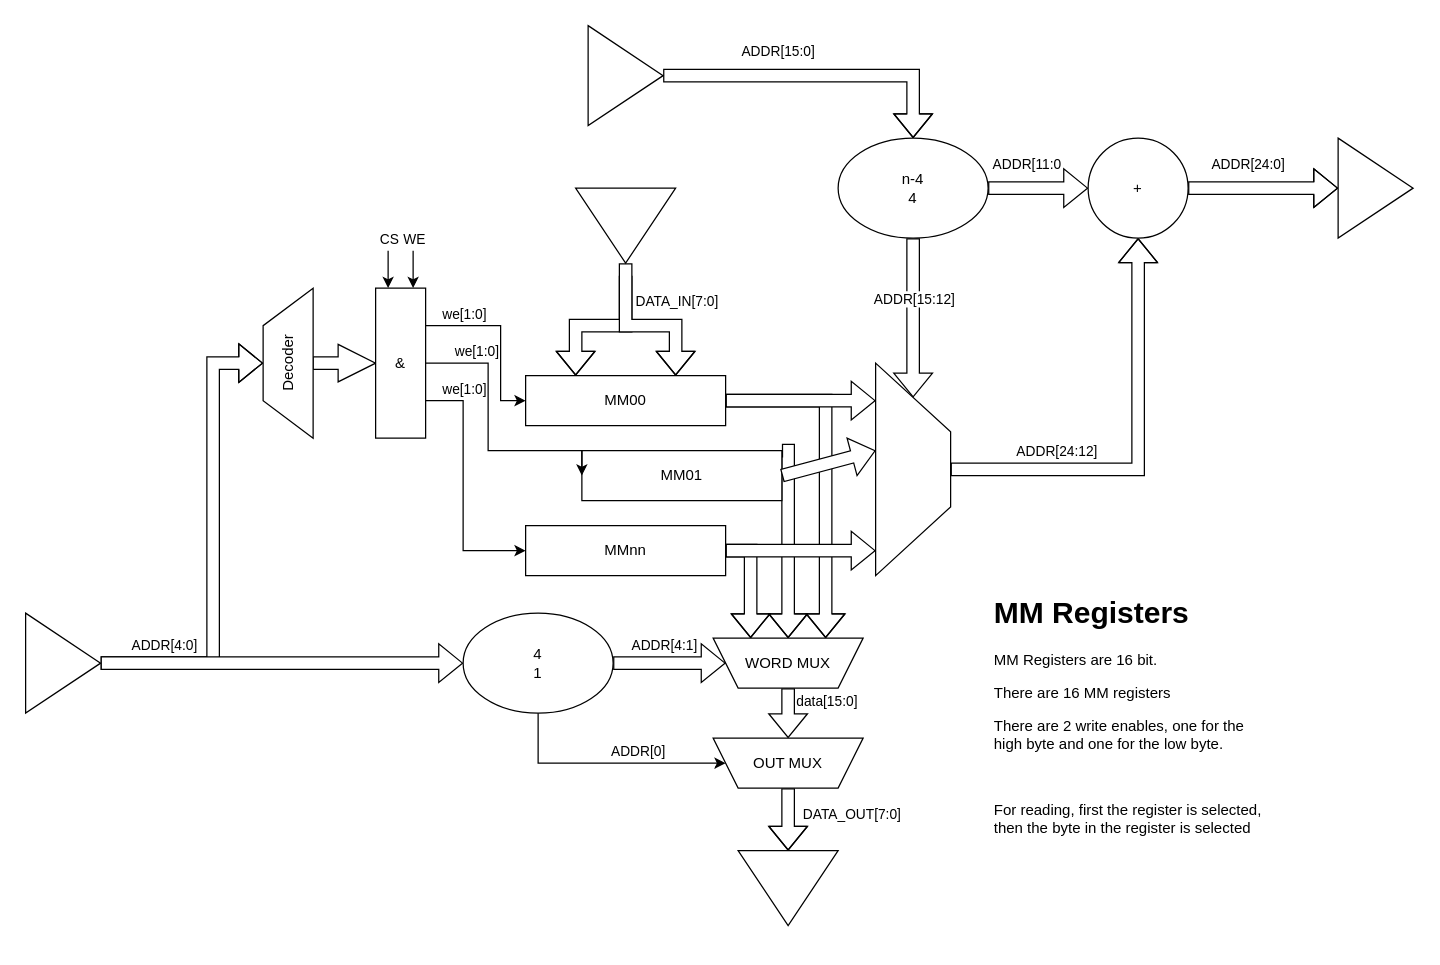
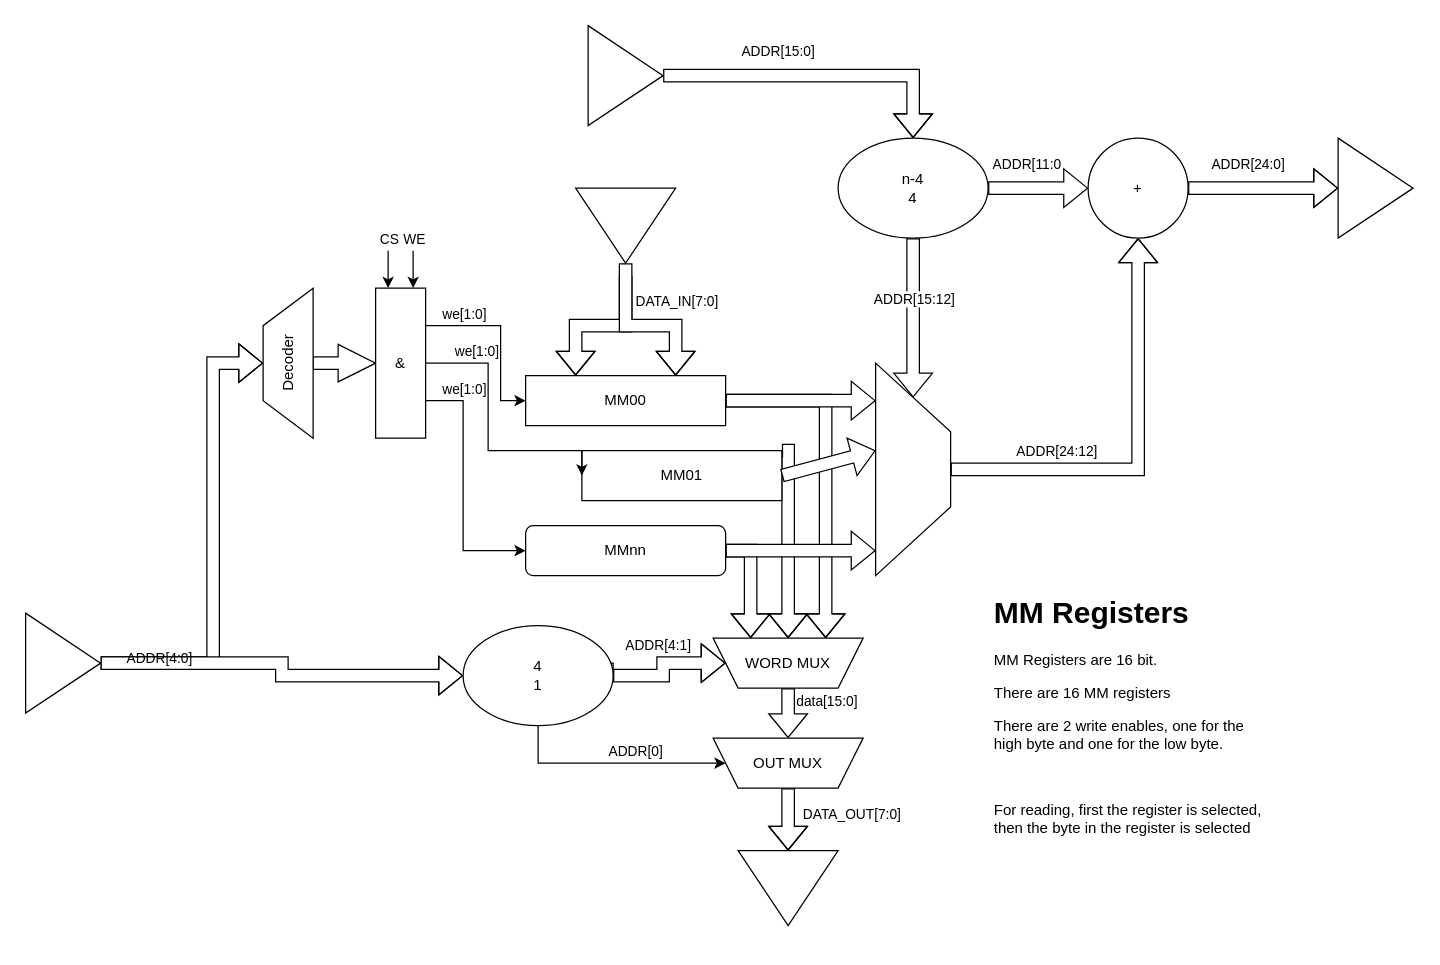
node "MMnn": shape rectangle -> rounded rectangle
node "4 1": moved (538, 663) -> (538, 676)
